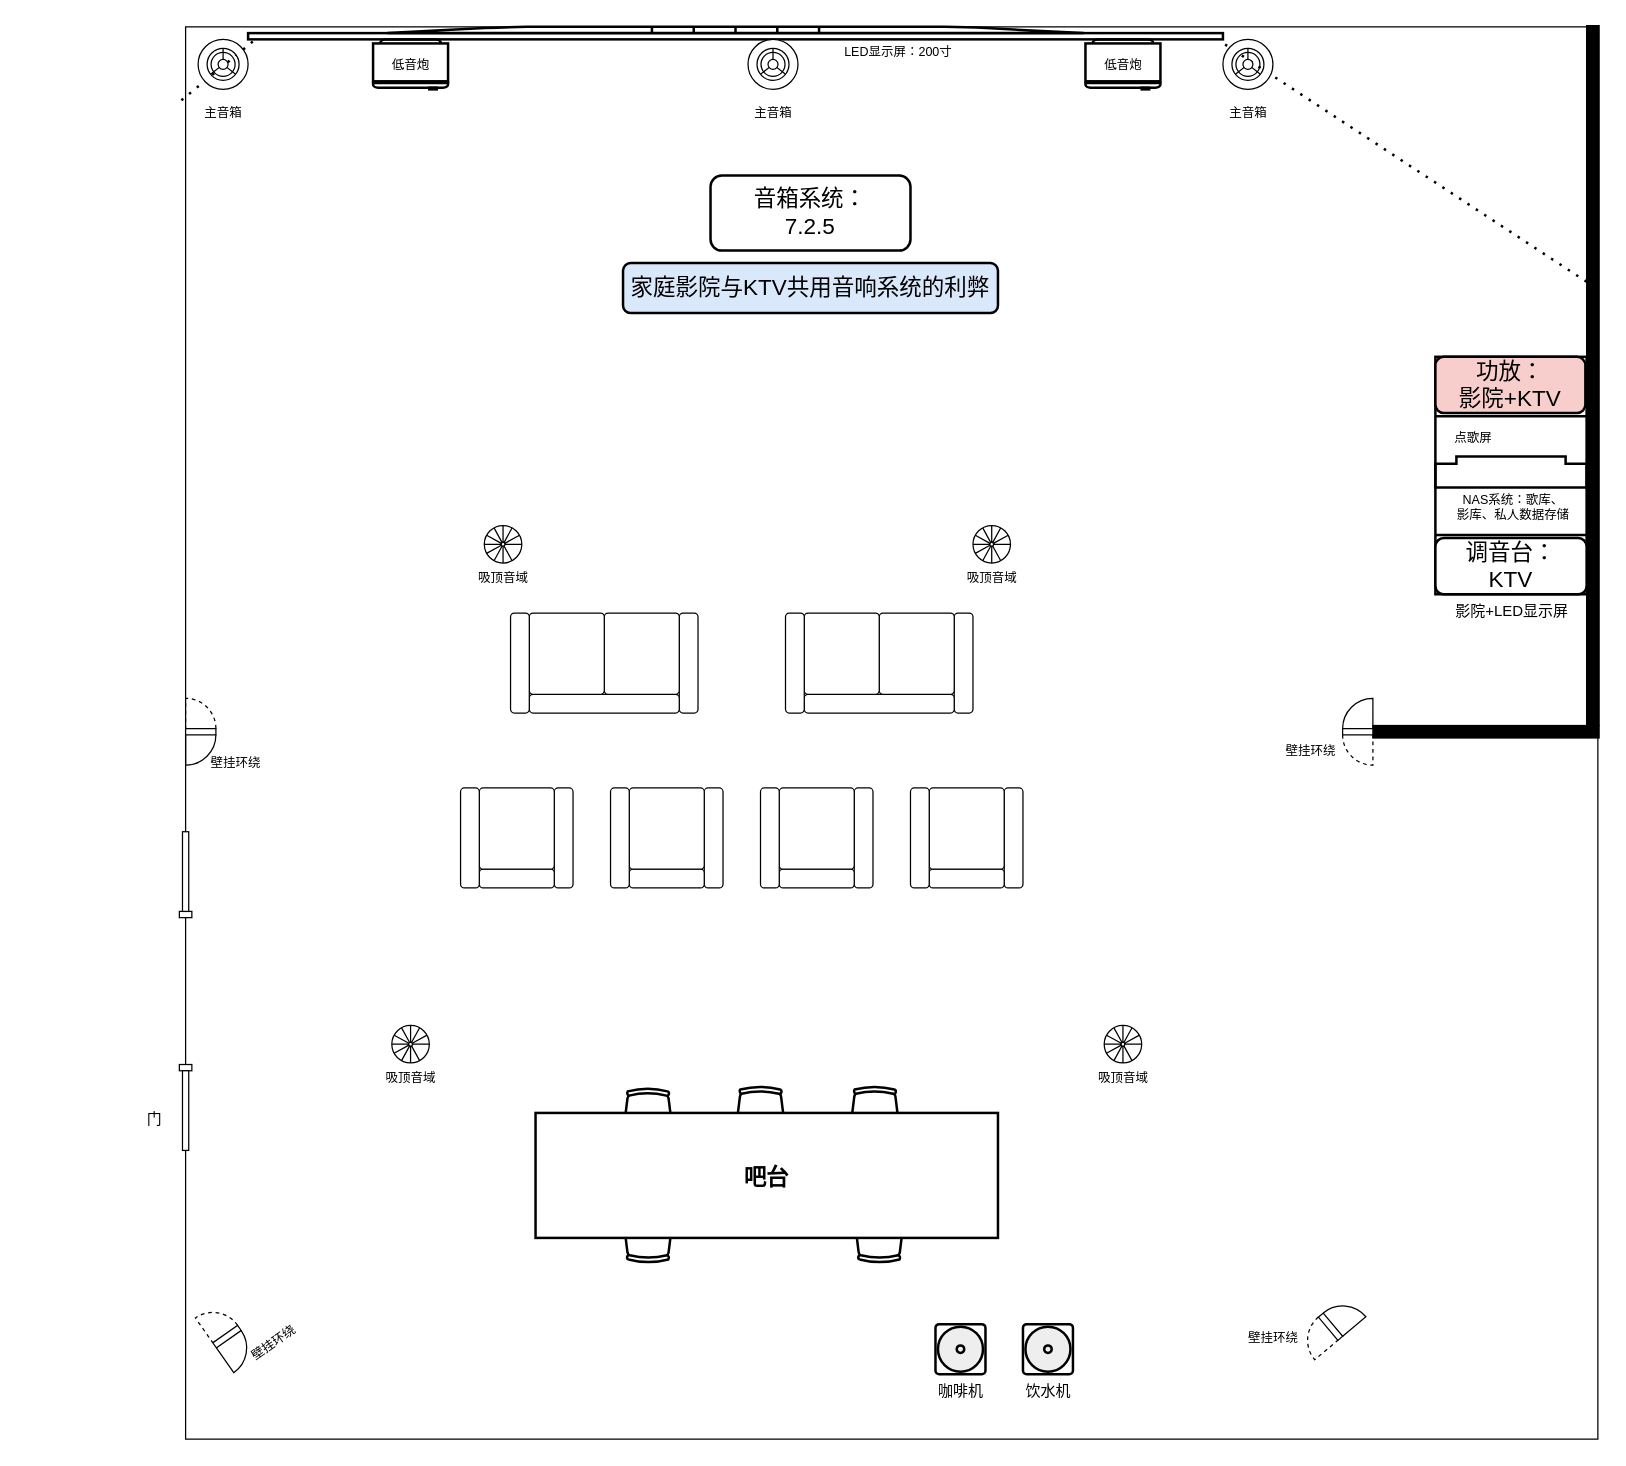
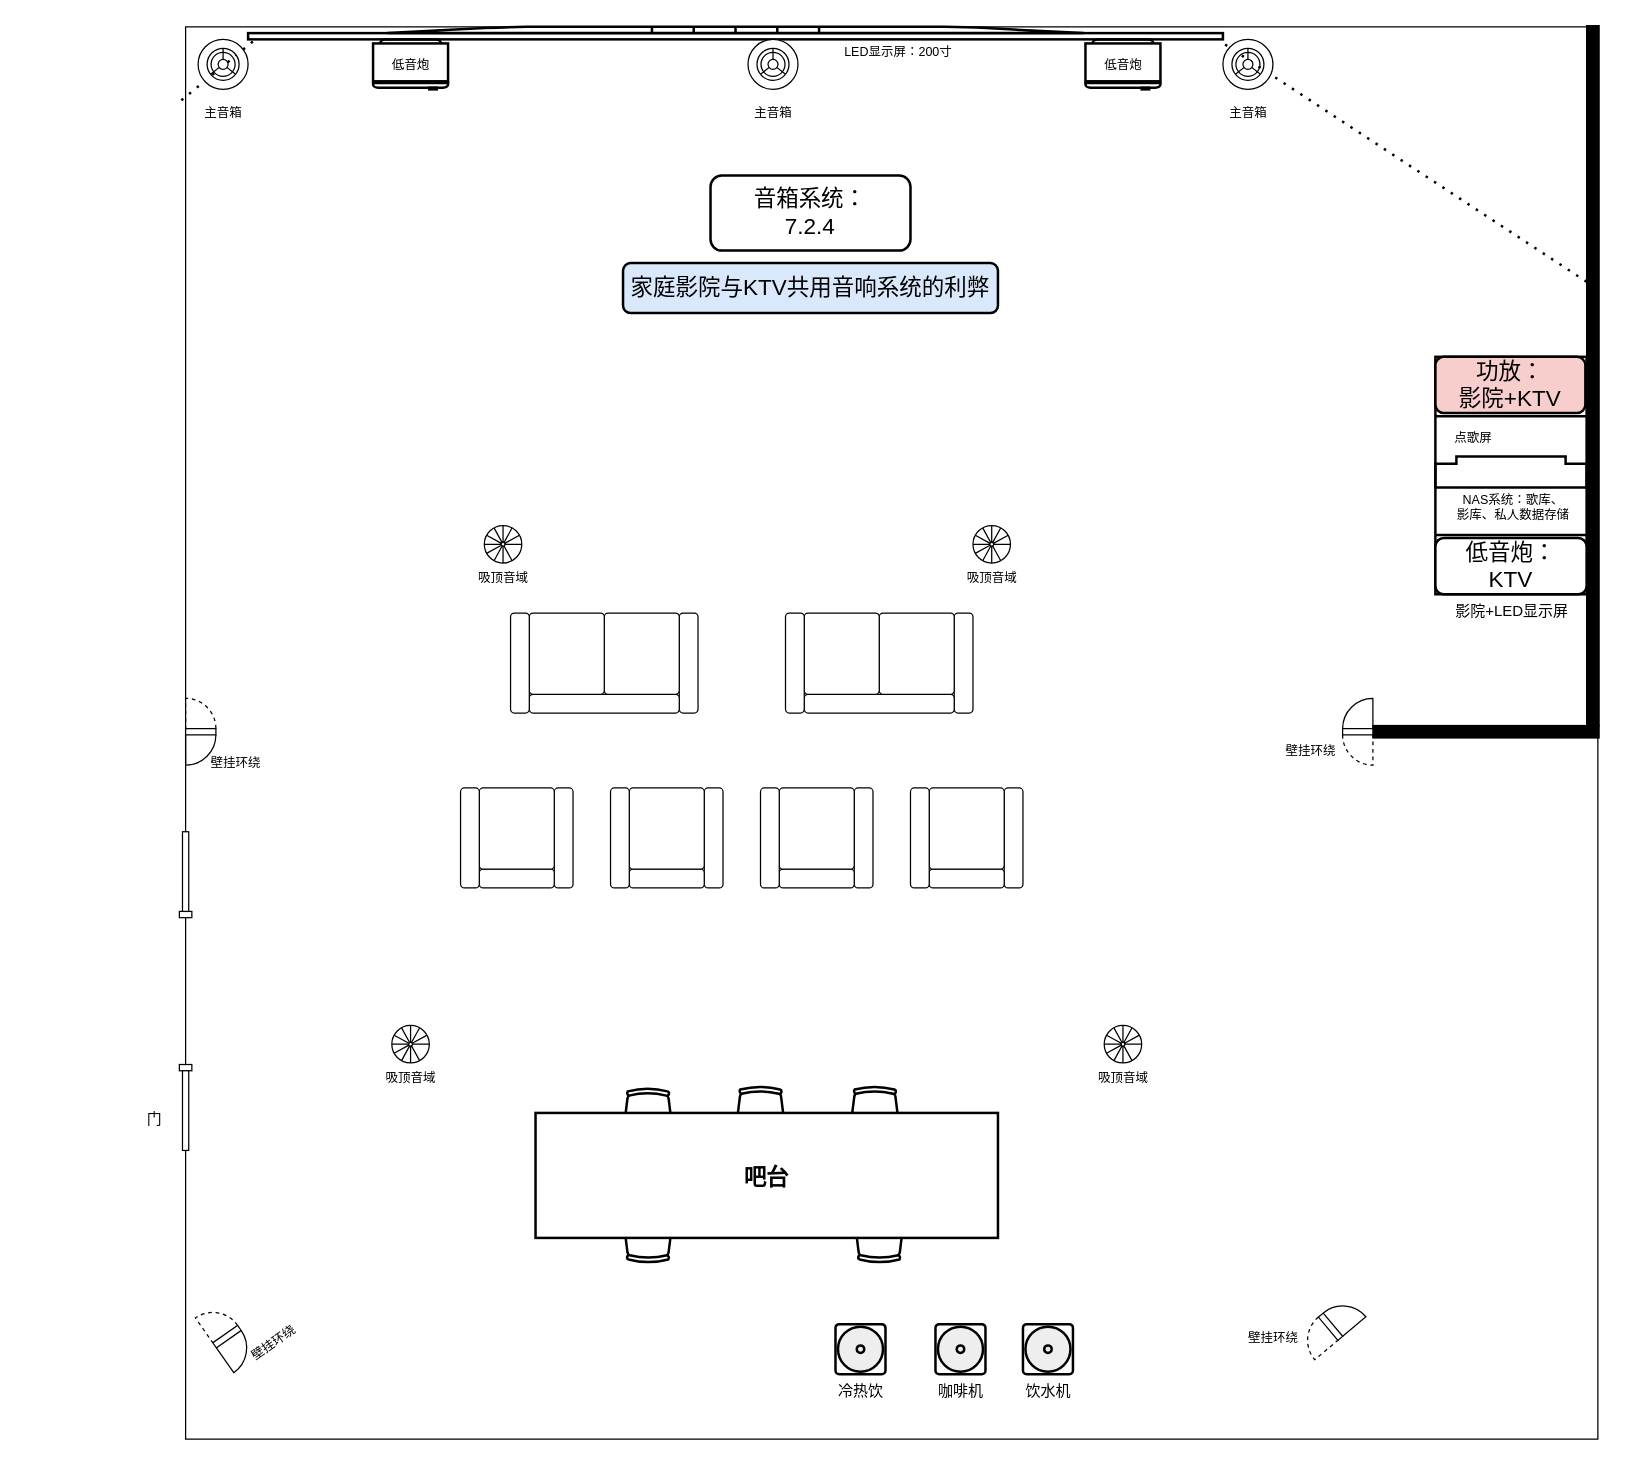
node "音箱系统： 7.2.5": label "音箱系统： 7.2.5" -> "音箱系统： 7.2.4"
node "调音台： KTV": label "调音台： KTV" -> "低音炮： KTV"
node "冷热饮": added
